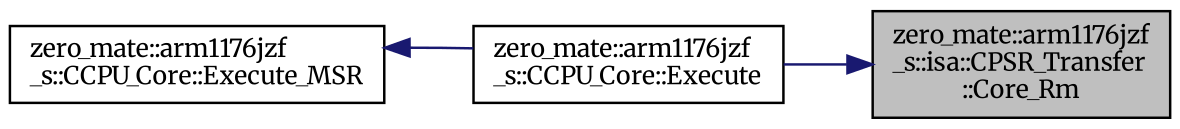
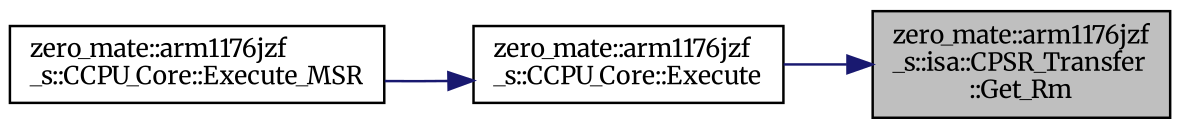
edge "zero_mate::arm1176jzf _s::CCPU_Core::Execute" -> "zero_mate::arm1176jzf _s::CCPU_Core::Execute_MSR": reversed
node "zero_mate::arm1176jzf _s::isa::CPSR_Transfer ::Core_Rm": label "zero_mate::arm1176jzf _s::isa::CPSR_Transfer ::Core_Rm" -> "zero_mate::arm1176jzf _s::isa::CPSR_Transfer ::Get_Rm"
